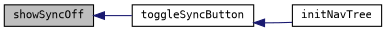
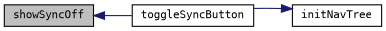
edge "initNavTree" -> "toggleSyncButton": reversed
